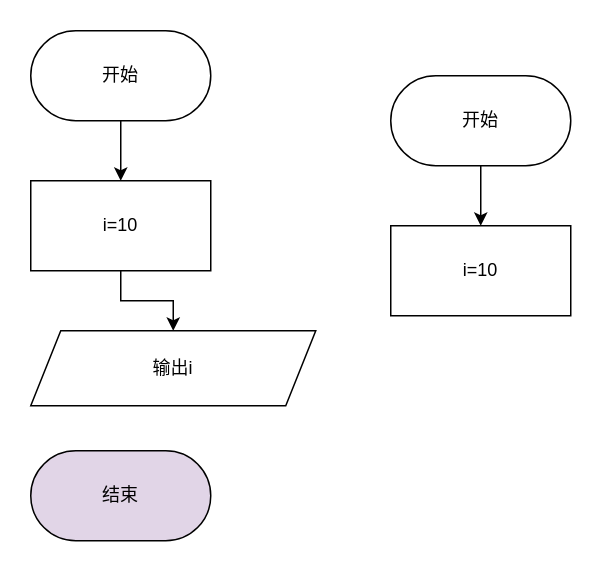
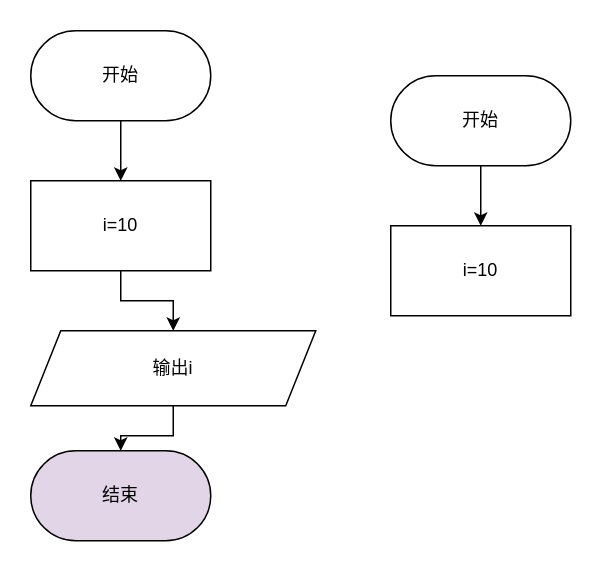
edge "输出i" -> "结束": added
